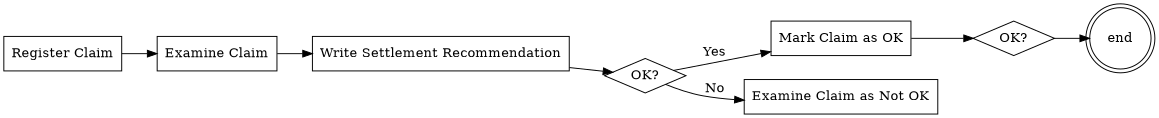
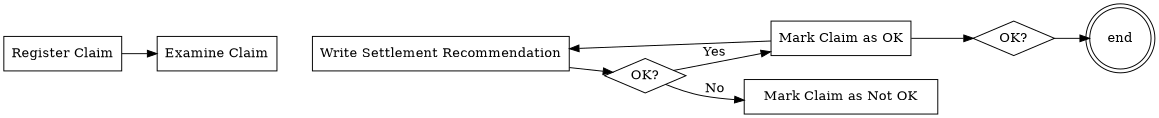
edge "Examine Claim" -> "Write Settlement Recommendation": now "Mark Claim as OK" -> "Write Settlement Recommendation"
node "Examine Claim as Not OK": label "Examine Claim as Not OK" -> "Mark Claim as Not OK"
